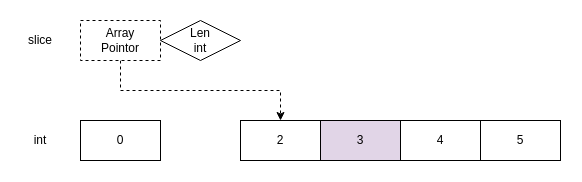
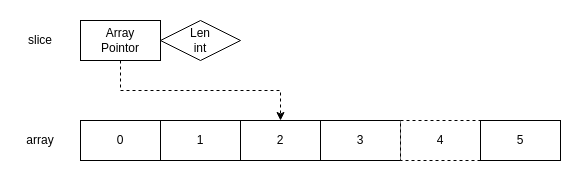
node "Array Pointor": style dashed -> solid
node "int": label "int" -> "array"
node "1": added
node "3": fillcolor #e1d5e7 -> #ffffff
node "4": style solid -> dashed
